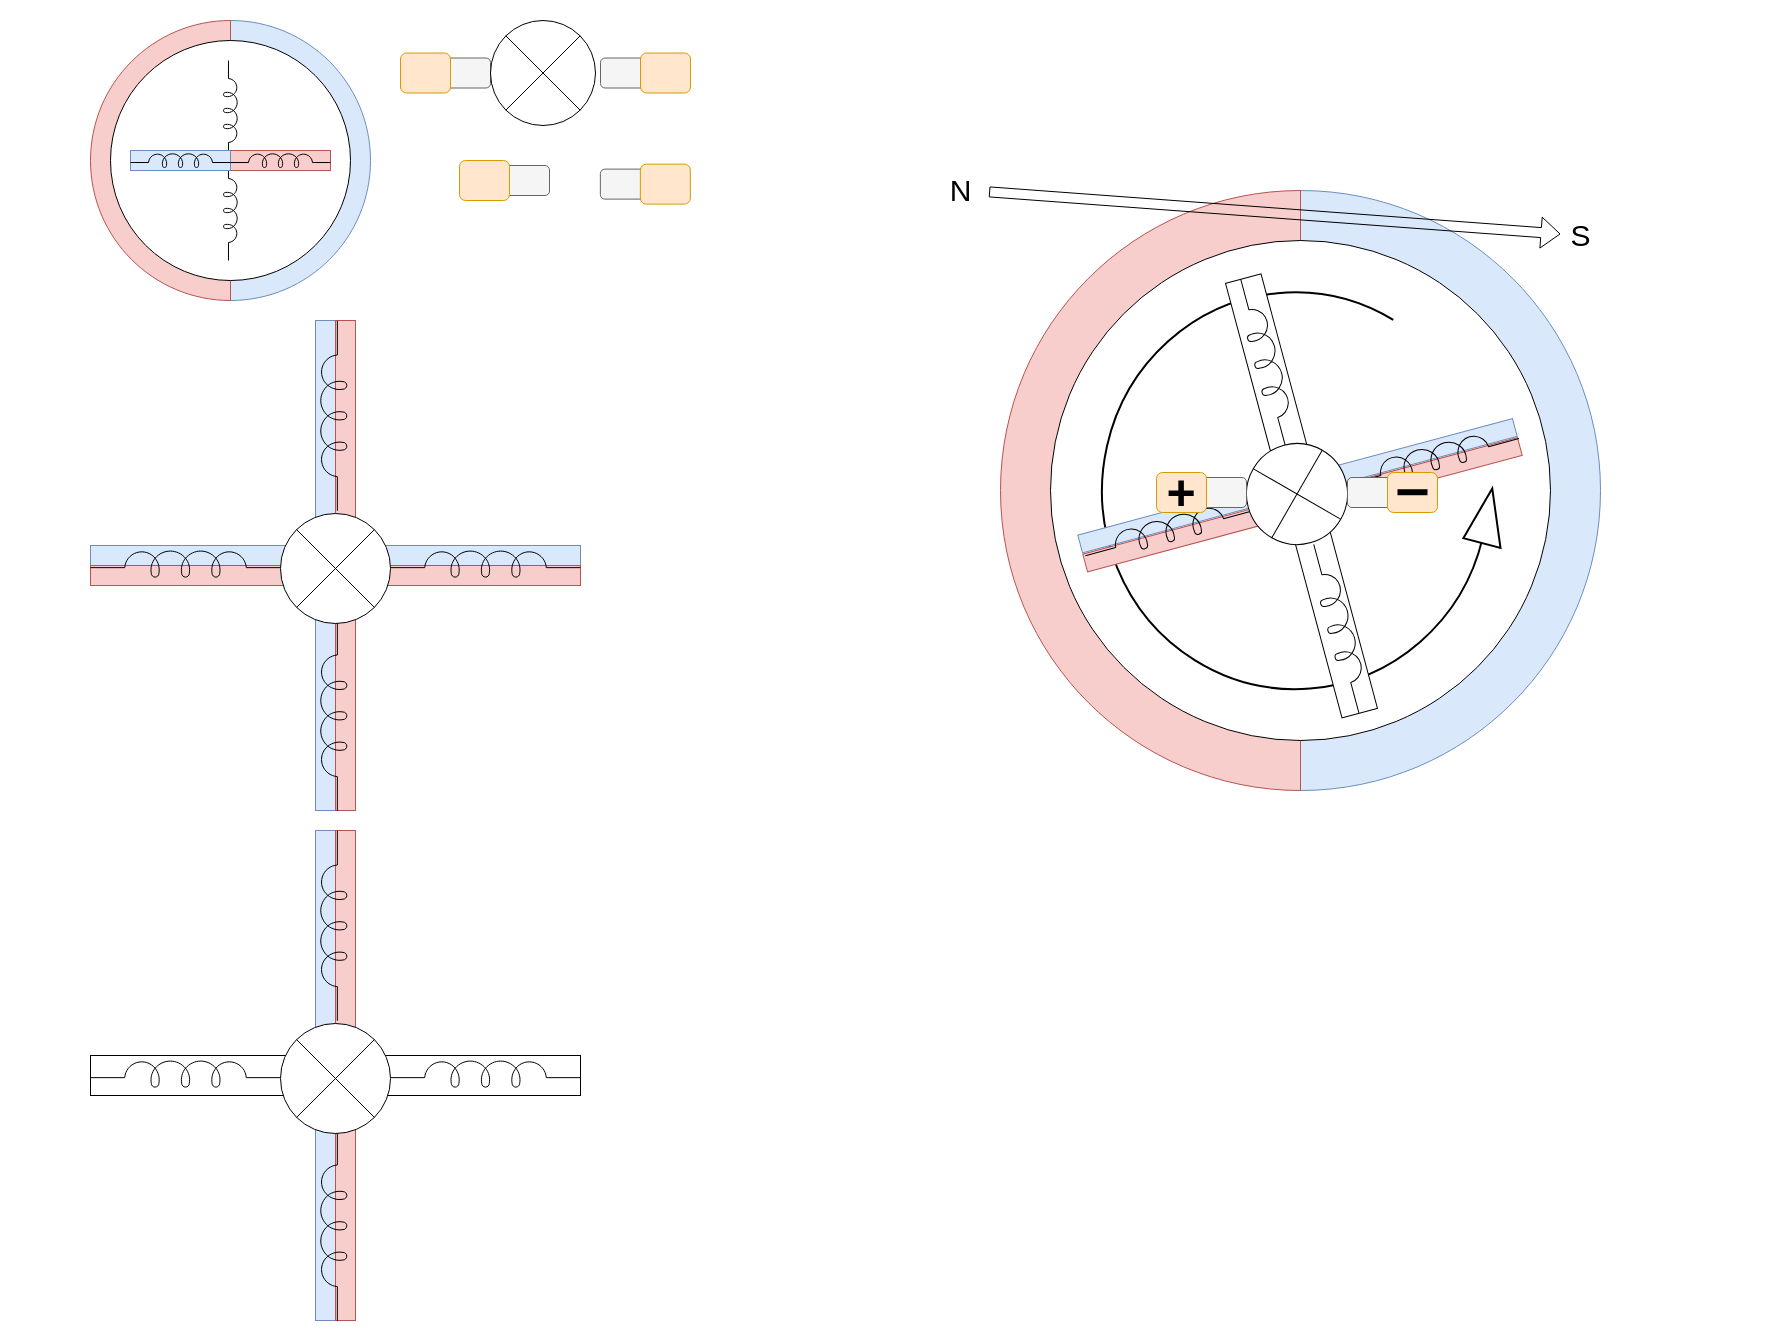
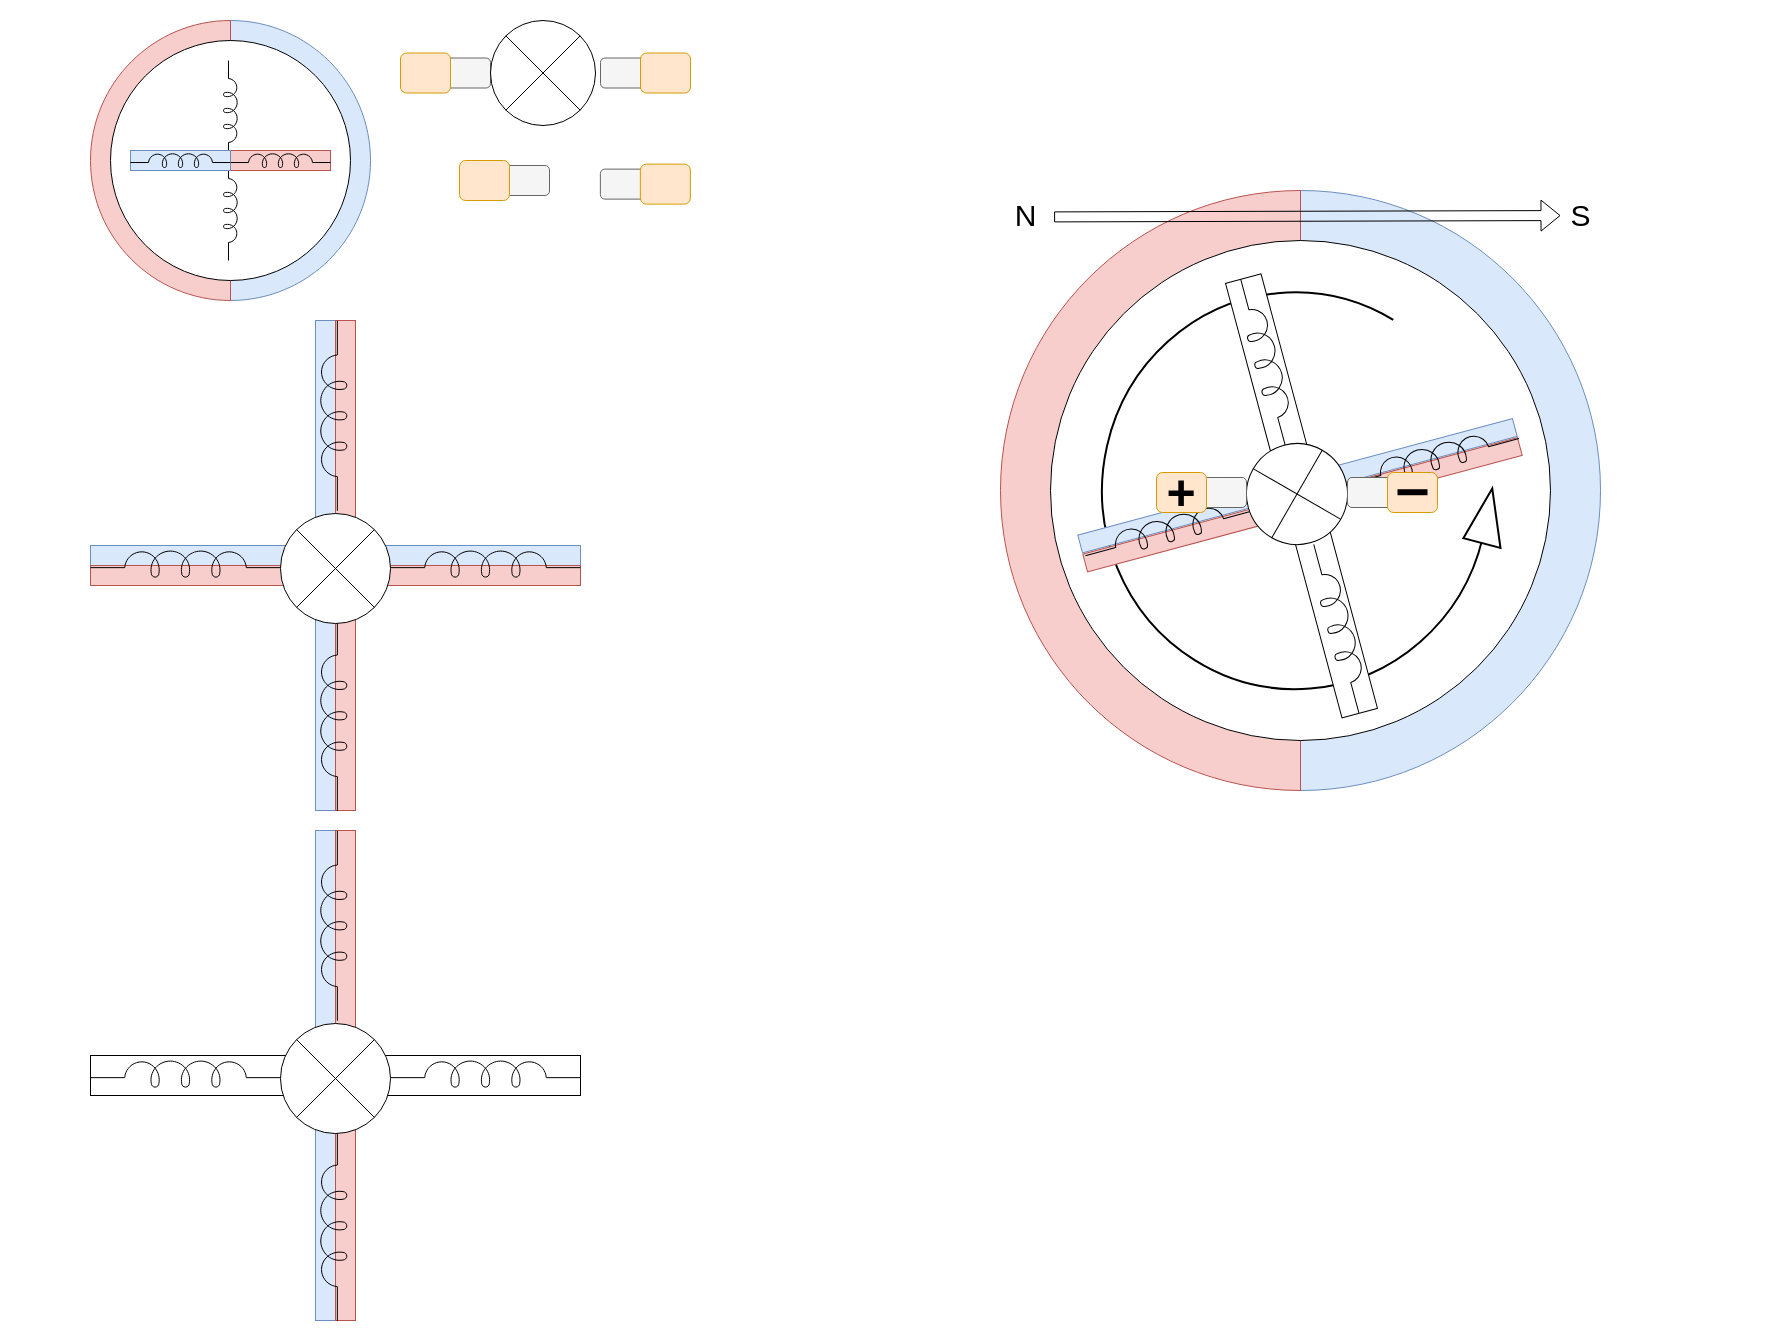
node "N": moved (961, 191) -> (1026, 216)
node "S": moved (1581, 236) -> (1581, 216)
